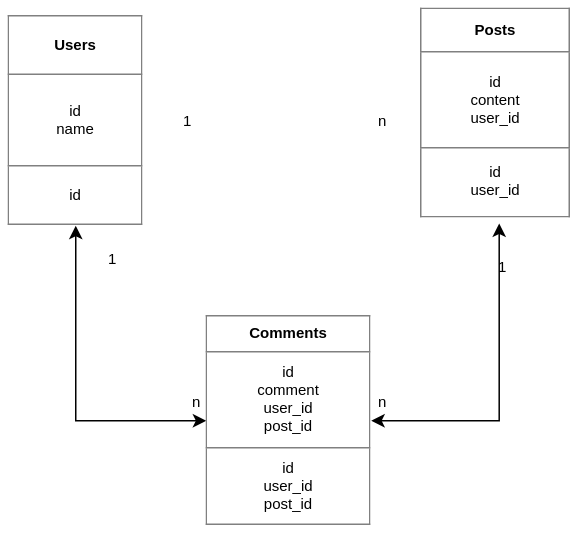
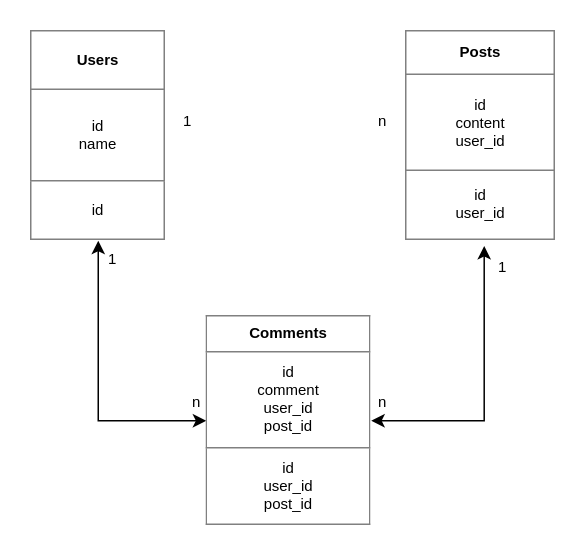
node "Posts id content user_id id user_id": moved (496, 113) -> (481, 136)
node "Users id name id": moved (76, 121) -> (98, 136)
